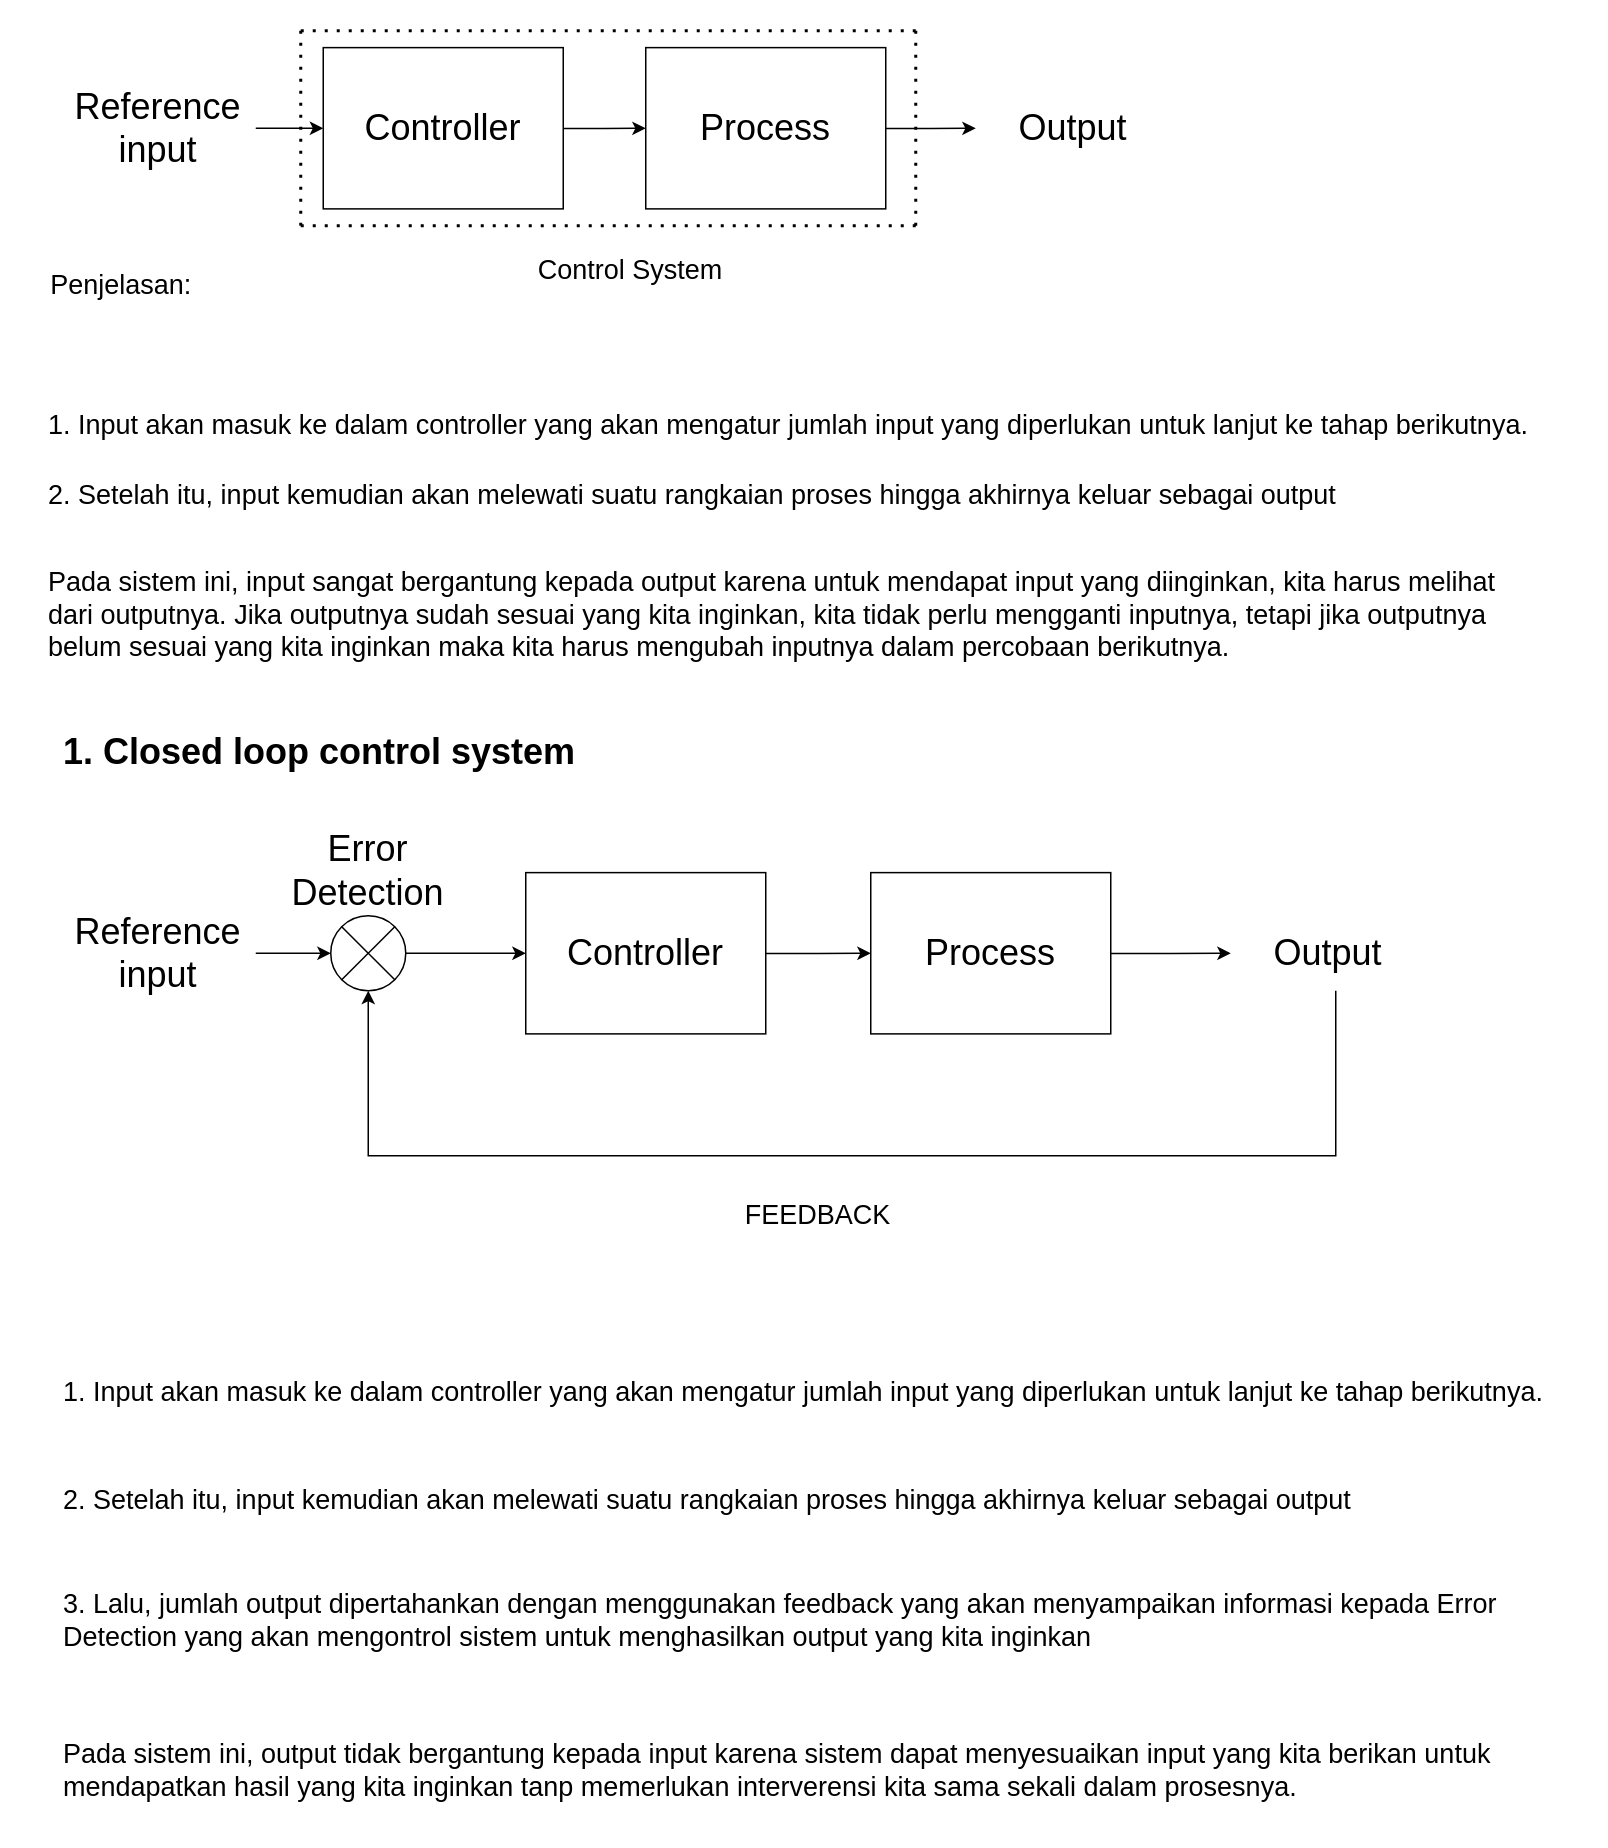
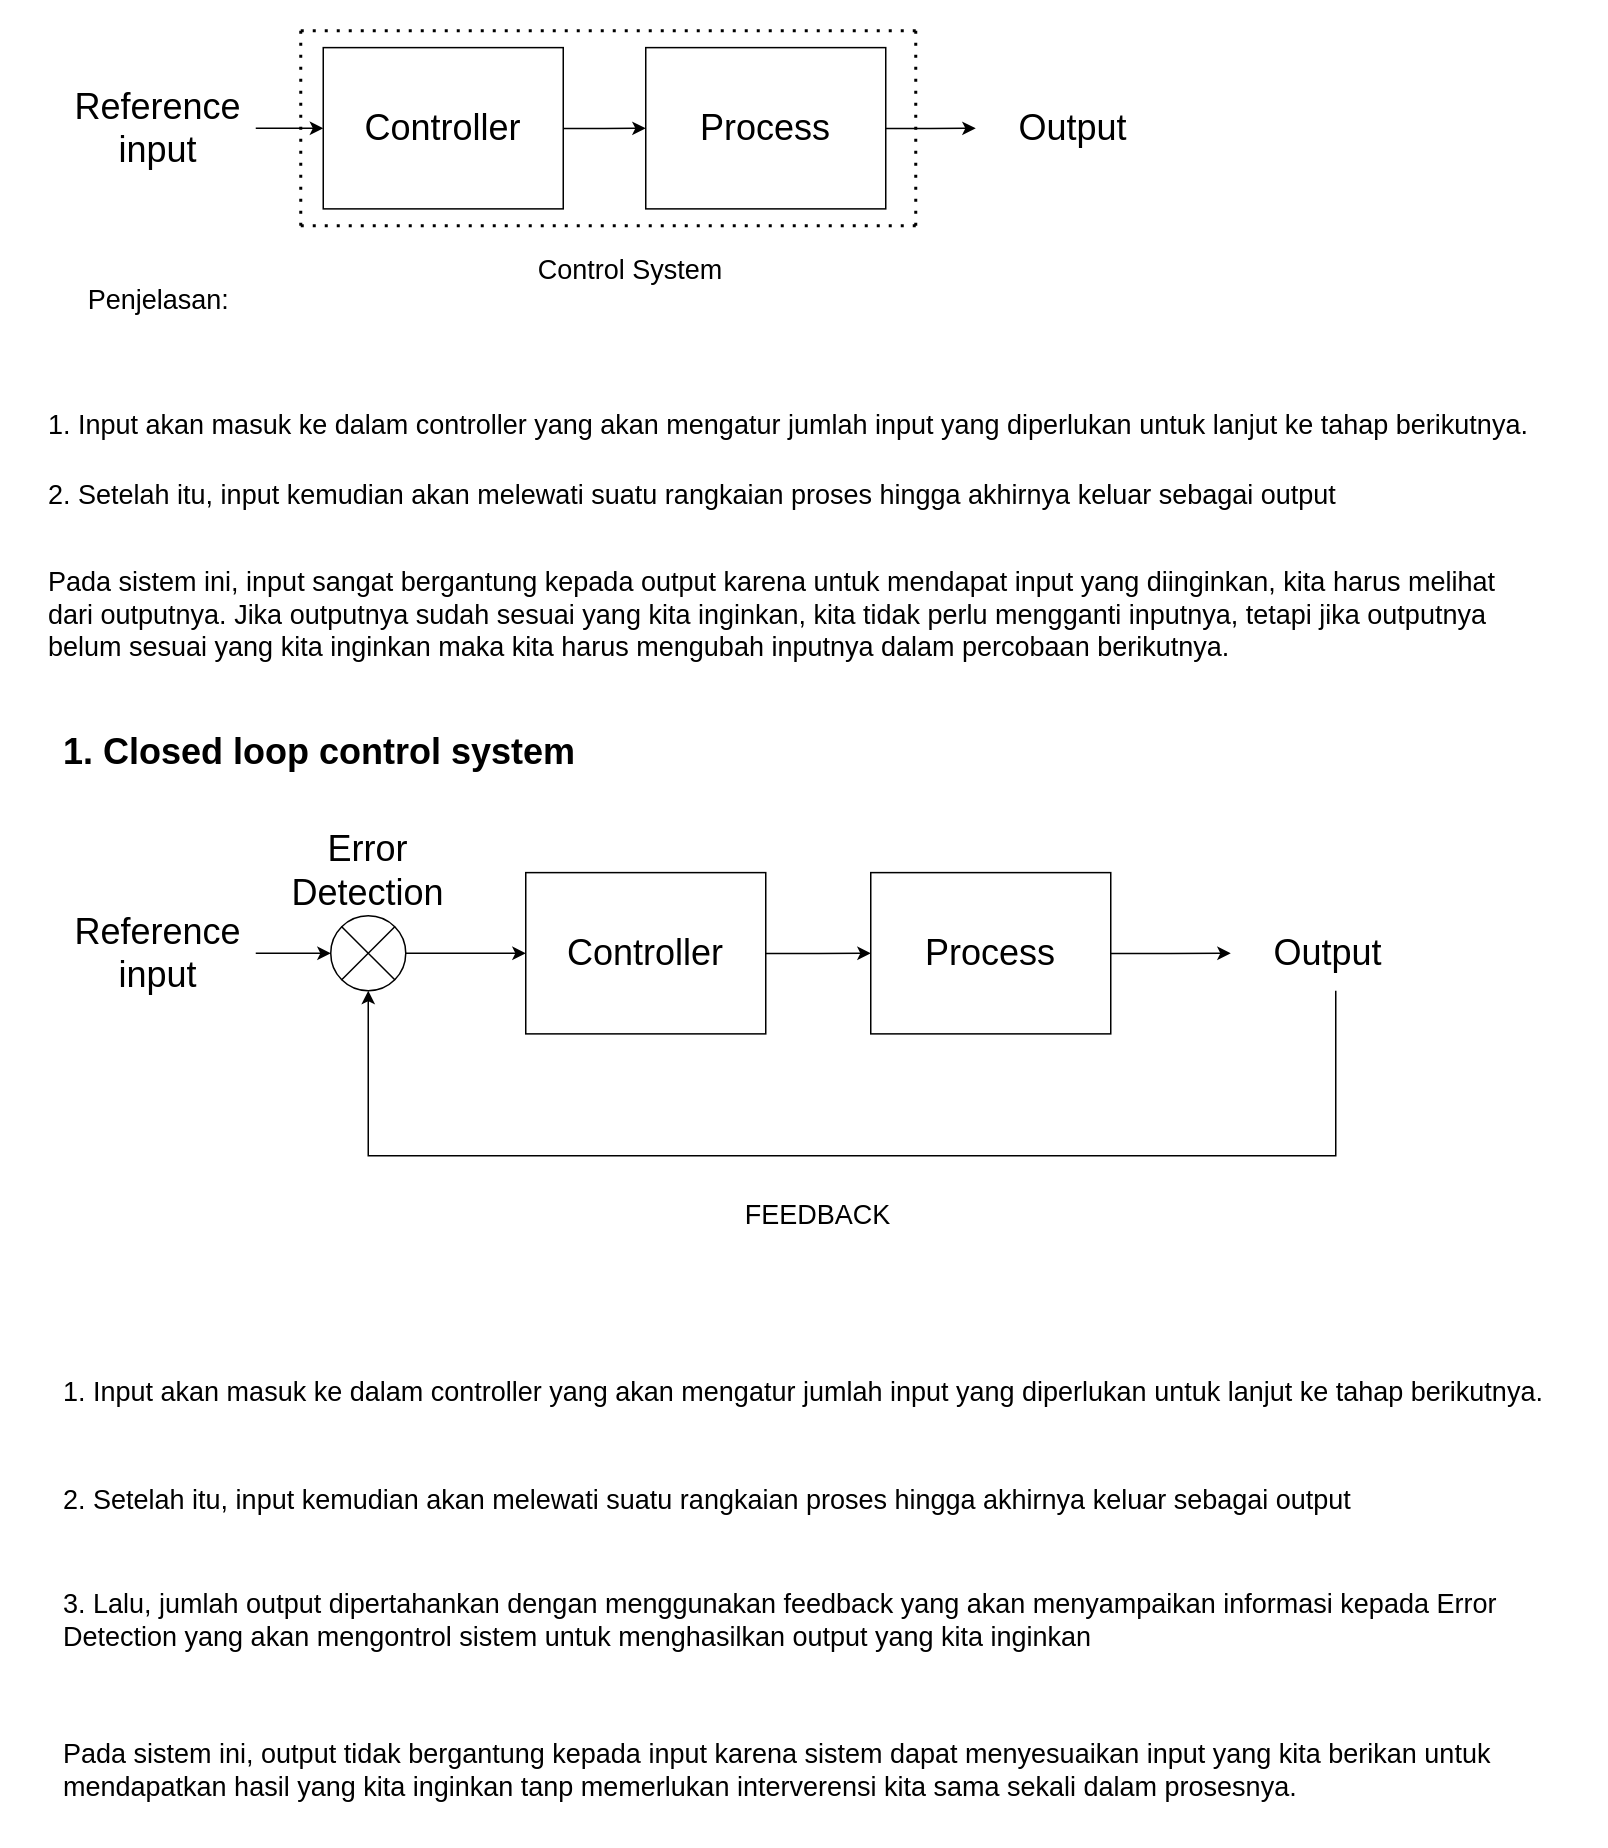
node "Penjelasan:": moved (121, 286) -> (158, 301)
